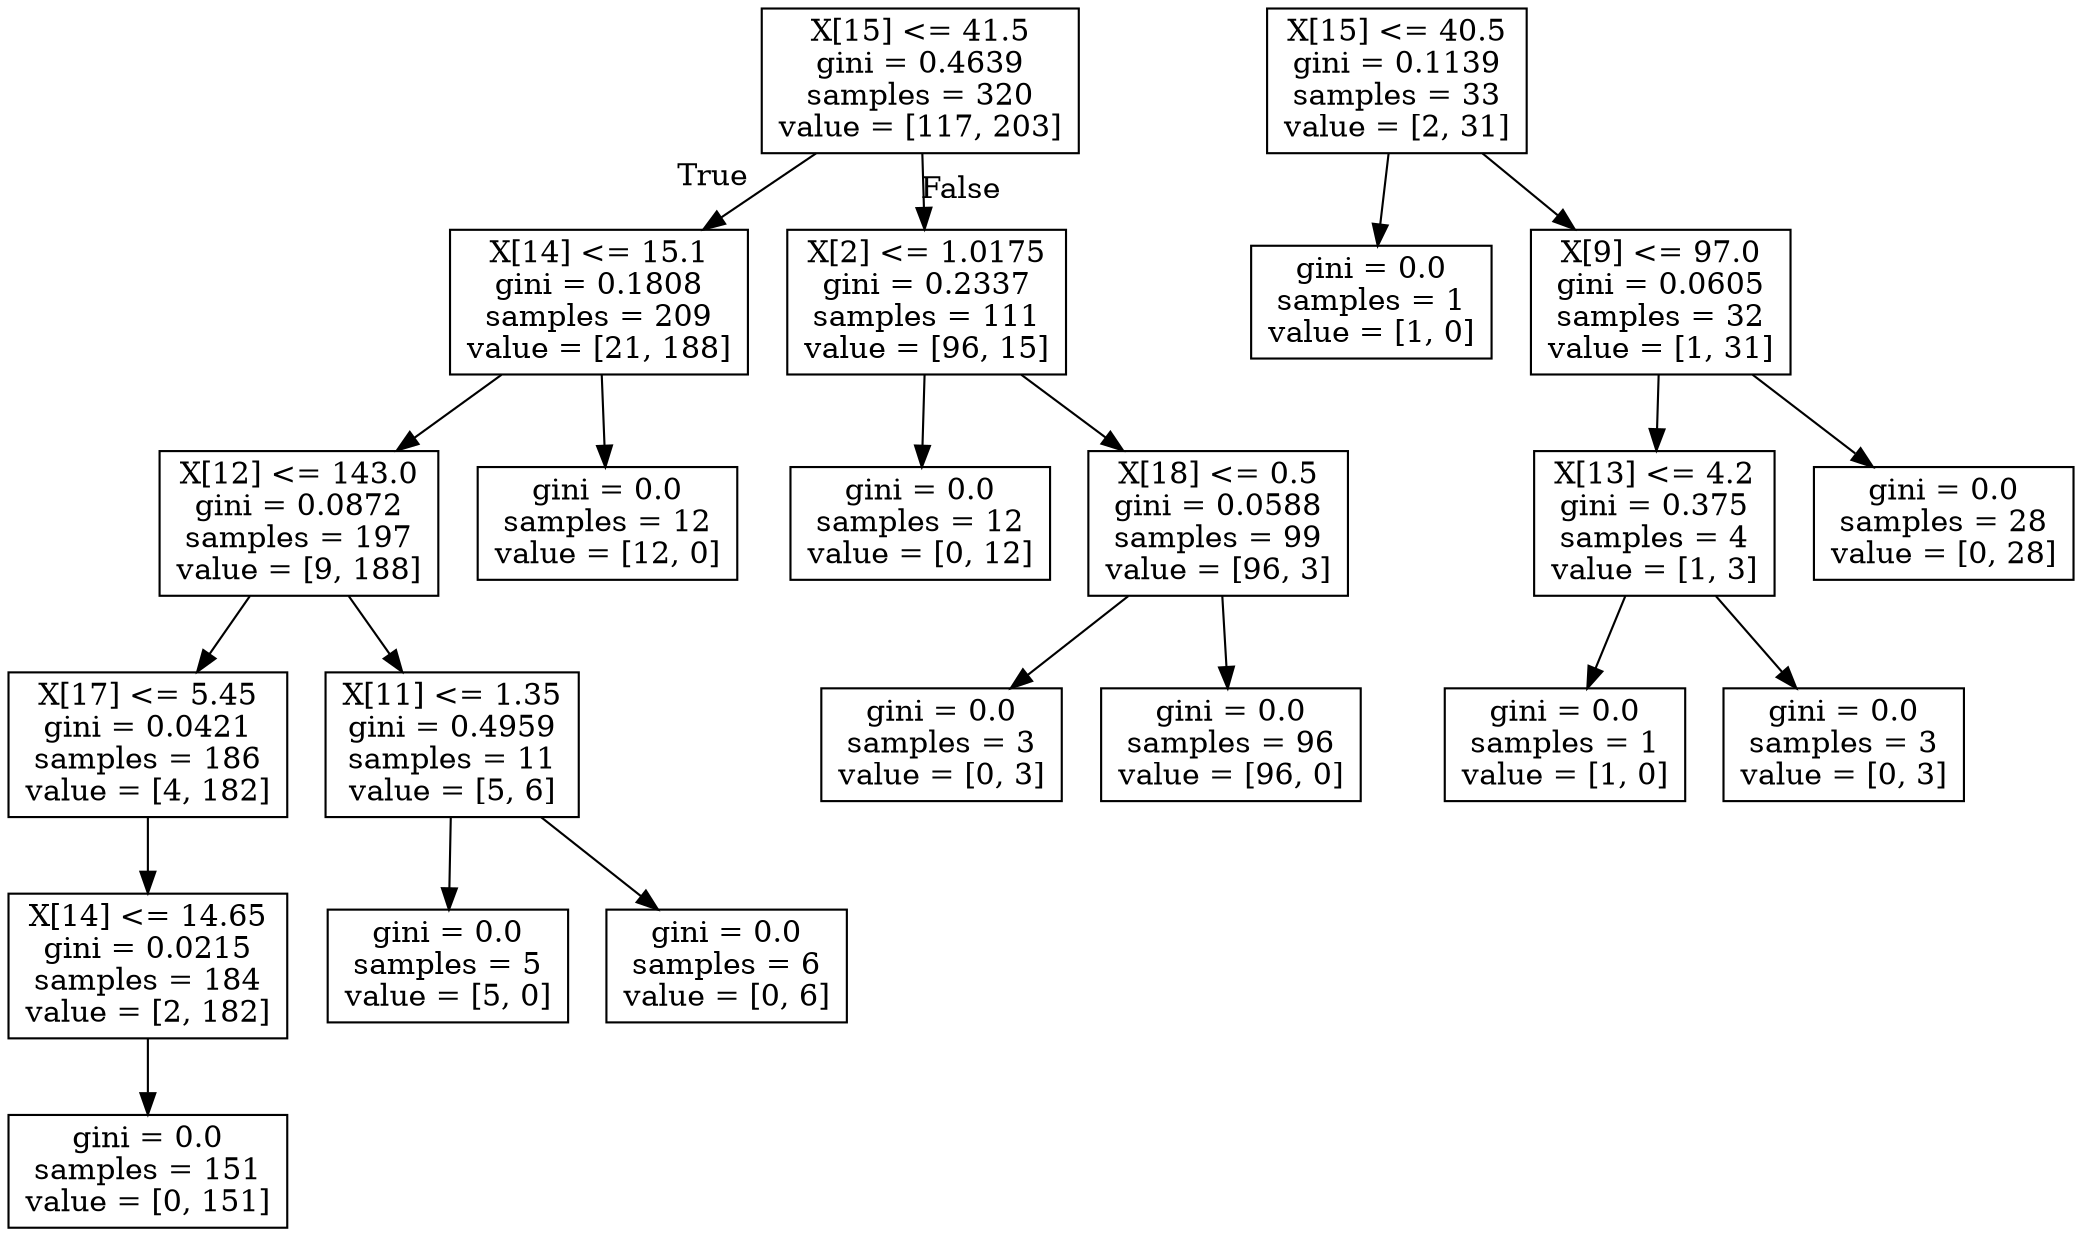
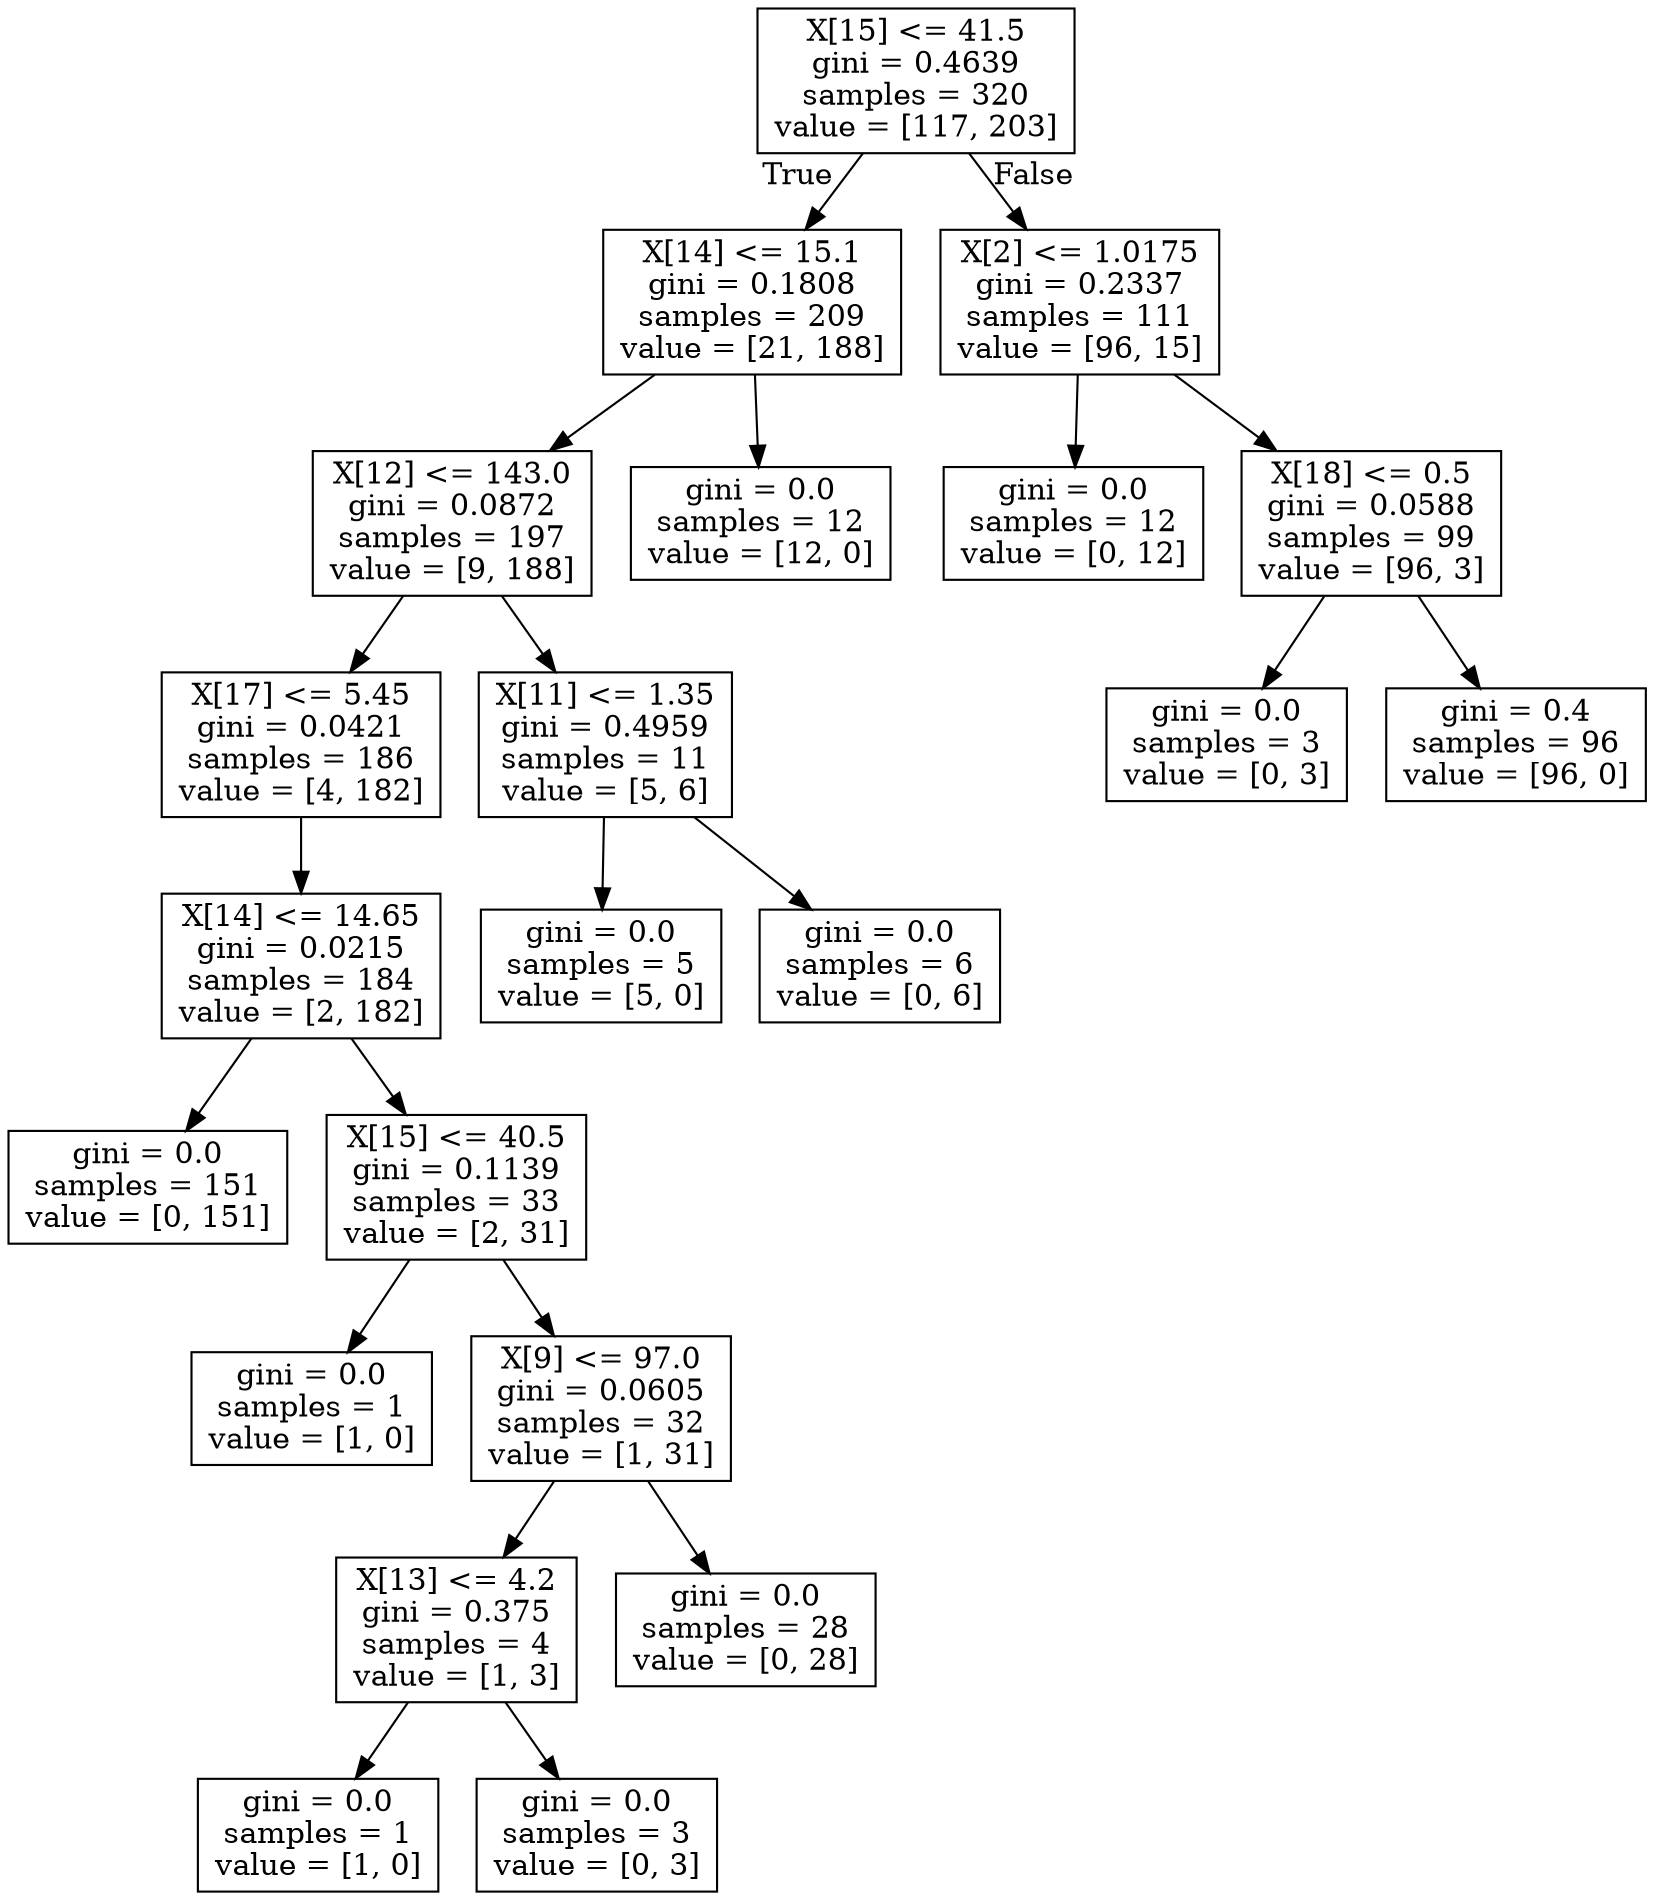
node "gini = 0.0 samples = 96 value = [96, 0]": label "gini = 0.0 samples = 96 value = [96, 0]" -> "gini = 0.4 samples = 96 value = [96, 0]"
edge "X[14] <= 14.65 gini = 0.0215 samples = 184 value = [2, 182]" -> "X[15] <= 40.5 gini = 0.1139 samples = 33 value = [2, 31]": added
